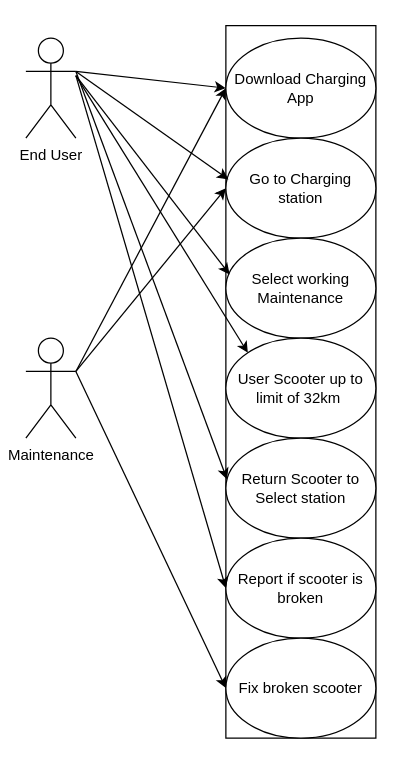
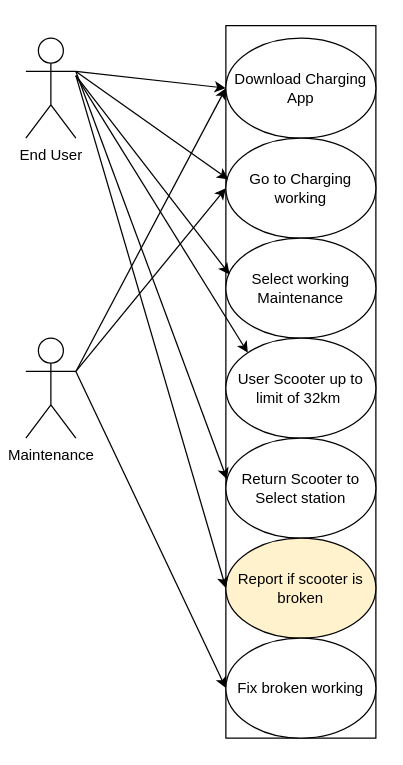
node "Go to Charging station": label "Go to Charging station" -> "Go to Charging working"
node "Report if scooter is broken": fillcolor #ffffff -> #fff2cc
node "Fix broken scooter": label "Fix broken scooter" -> "Fix broken working"
